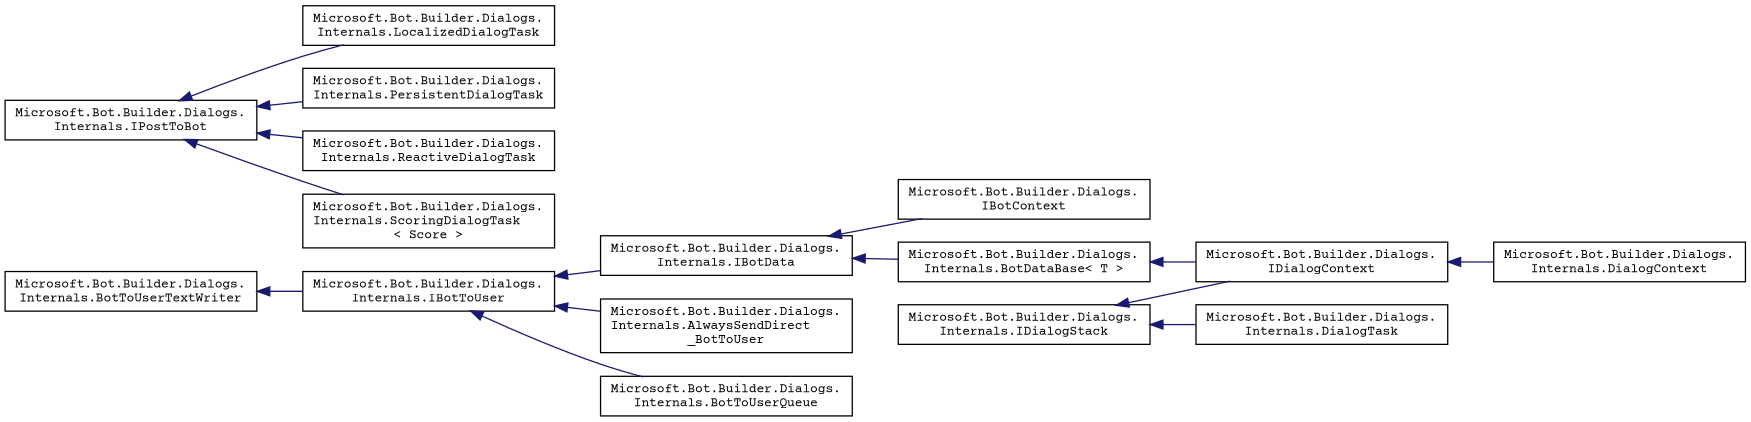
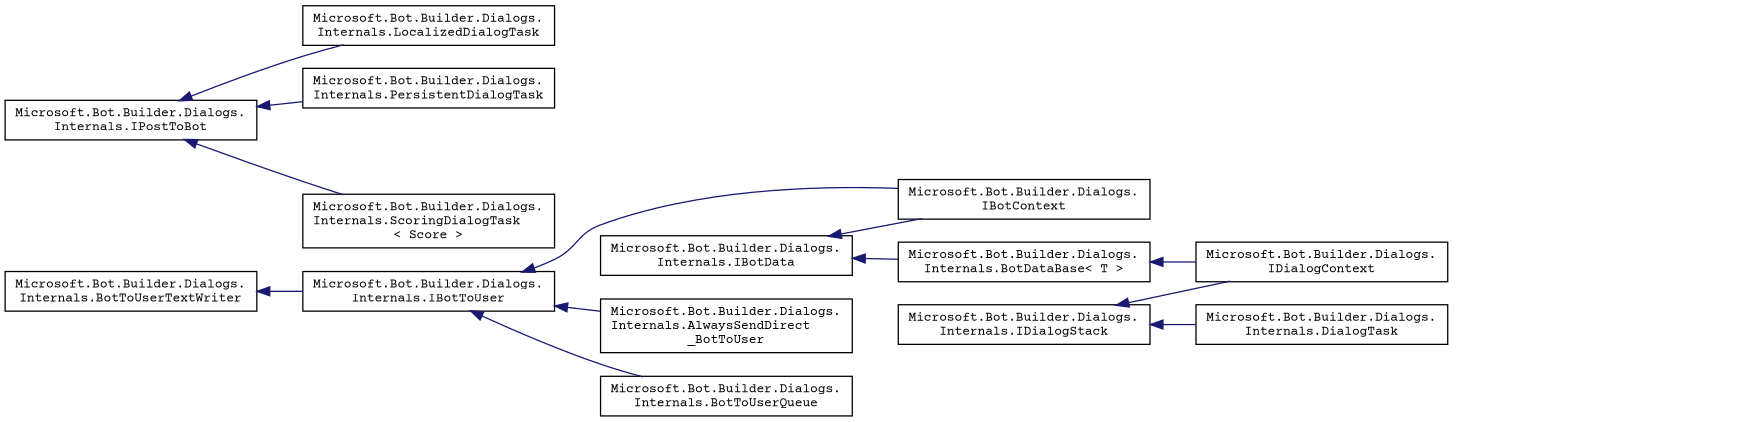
node "Microsoft.Bot.Builder.Dialogs. Internals.ReactiveDialogTask": removed
node "Microsoft.Bot.Builder.Dialogs. Internals.DialogContext": removed
edge "Microsoft.Bot.Builder.Dialogs. Internals.IBotData" -> "Microsoft.Bot.Builder.Dialogs. Internals.IBotToUser": now "Microsoft.Bot.Builder.Dialogs. IBotContext" -> "Microsoft.Bot.Builder.Dialogs. Internals.IBotToUser"
